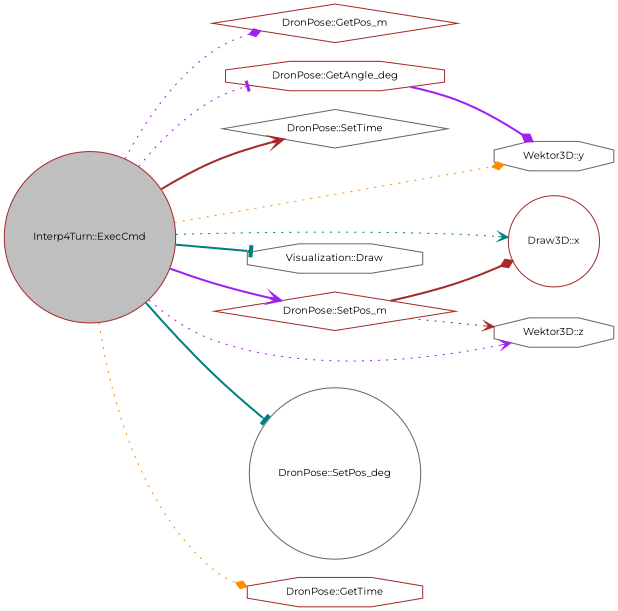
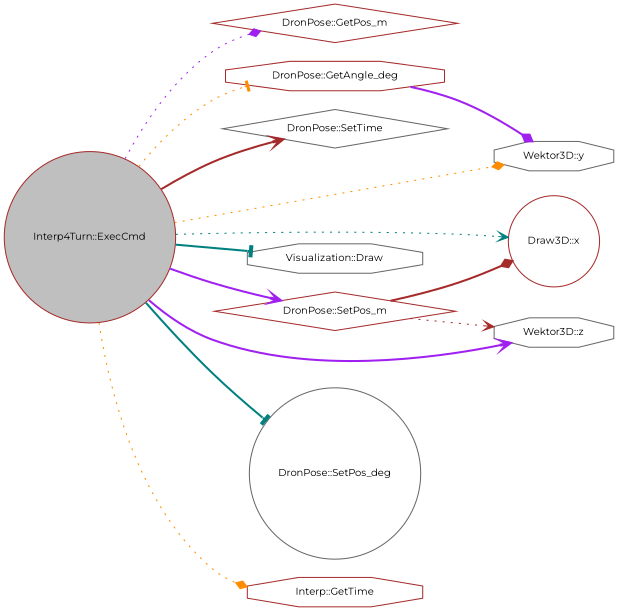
edge "Interp4Turn::ExecCmd" -> "DronPose::GetAngle_deg": color purple -> darkorange
edge "Interp4Turn::ExecCmd" -> "Wektor3D::z": style dotted -> bold
node "DronPose::GetTime": label "DronPose::GetTime" -> "Interp::GetTime"
